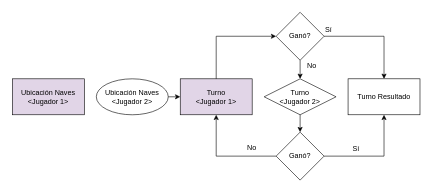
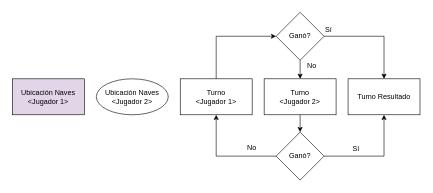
edge "Ubicación Naves <Jugador 2>" -> "Turno <Jugador 1>": removed
node "Turno <Jugador 1>": fillcolor #e1d5e7 -> #ffffff
node "Turno <Jugador 2>": shape diamond -> rectangle
